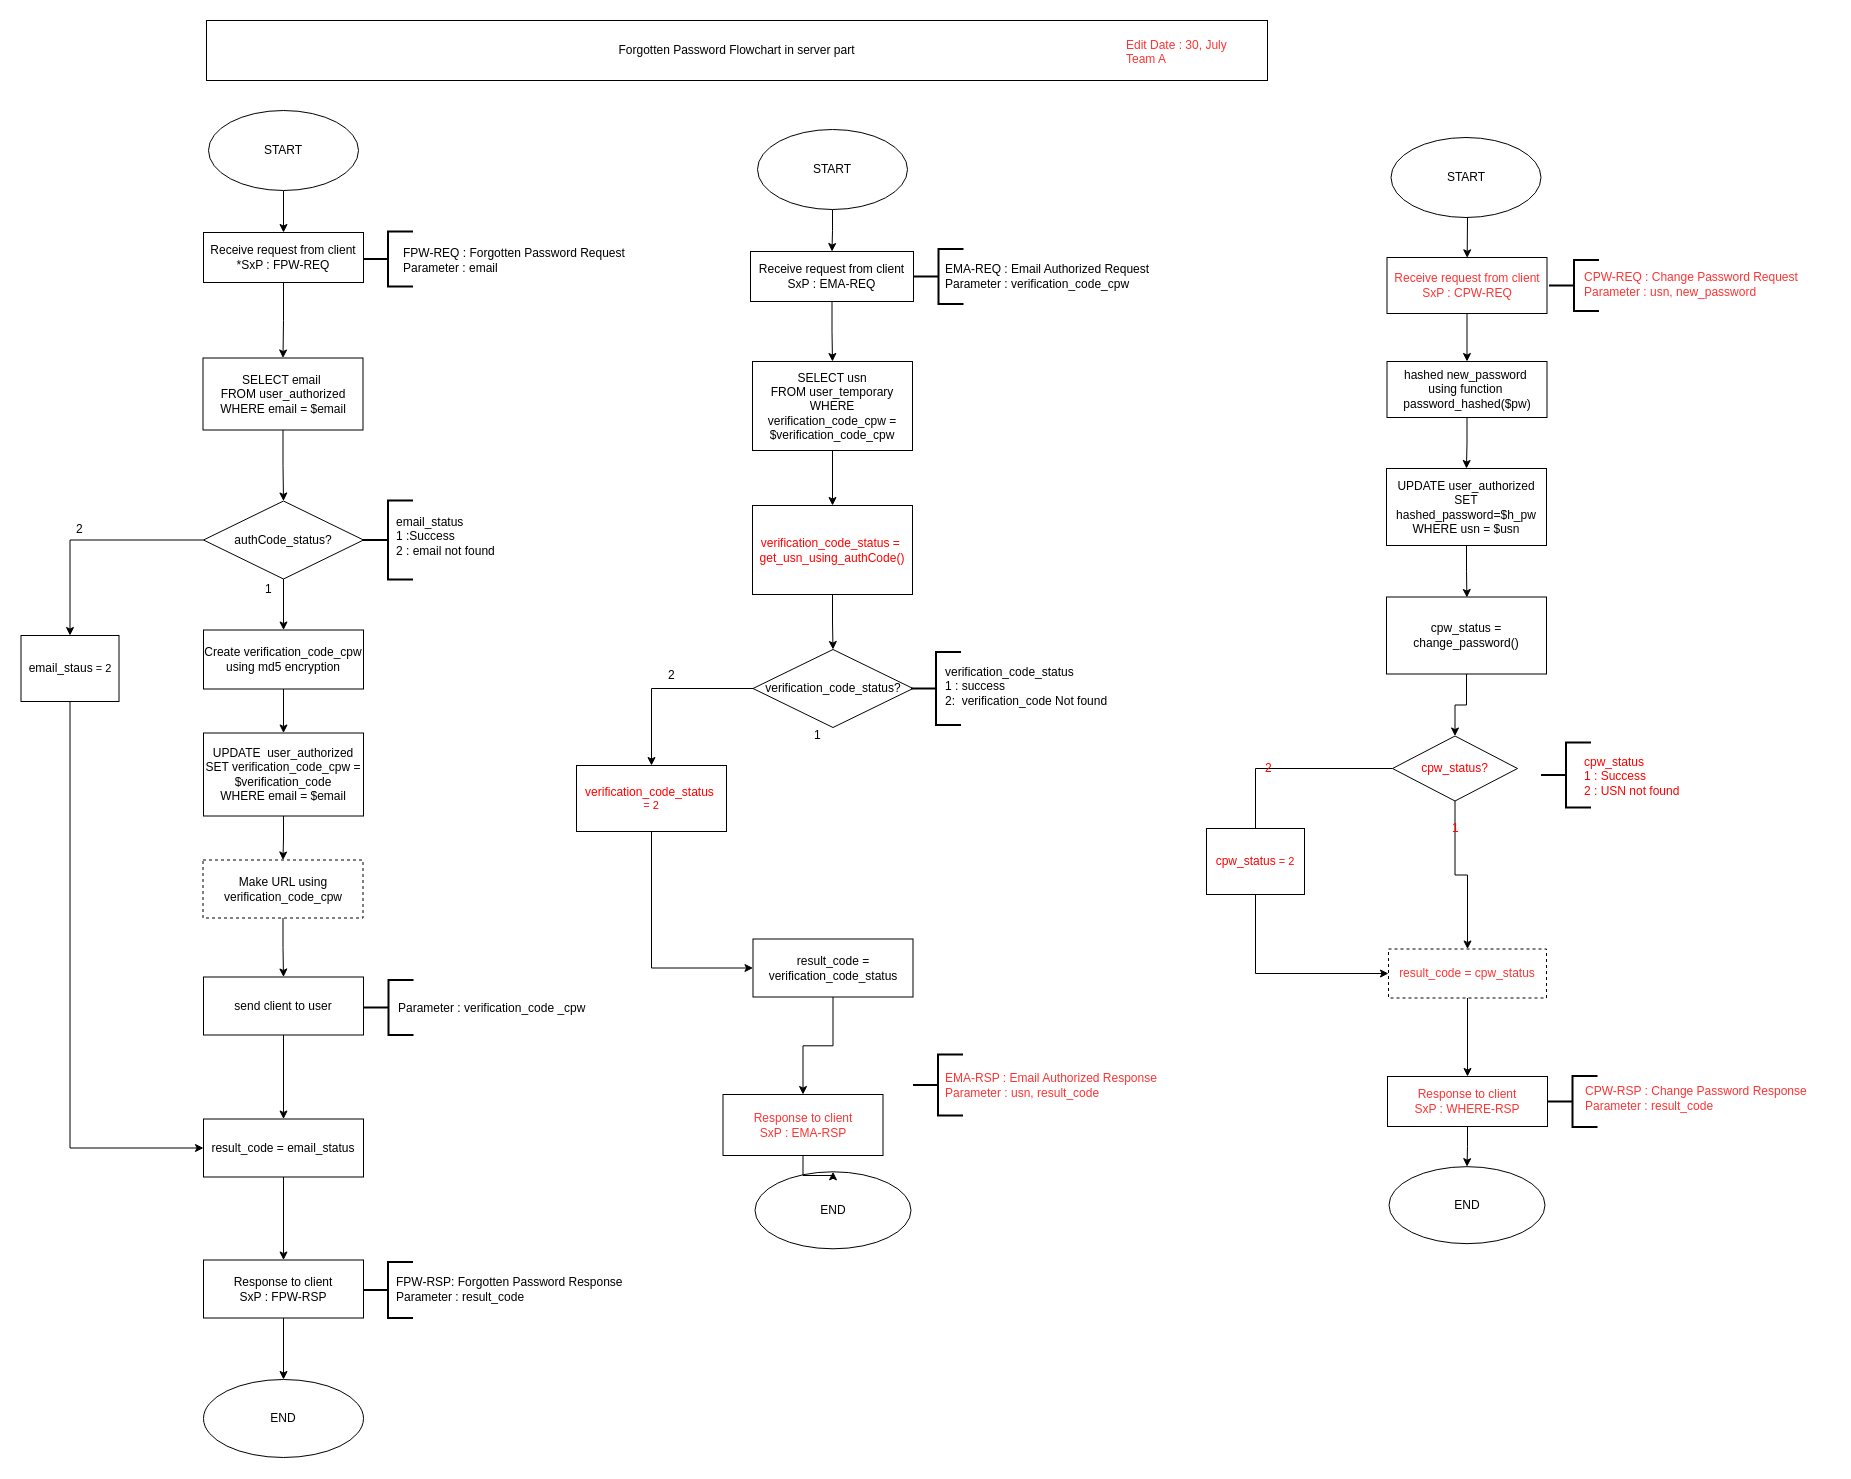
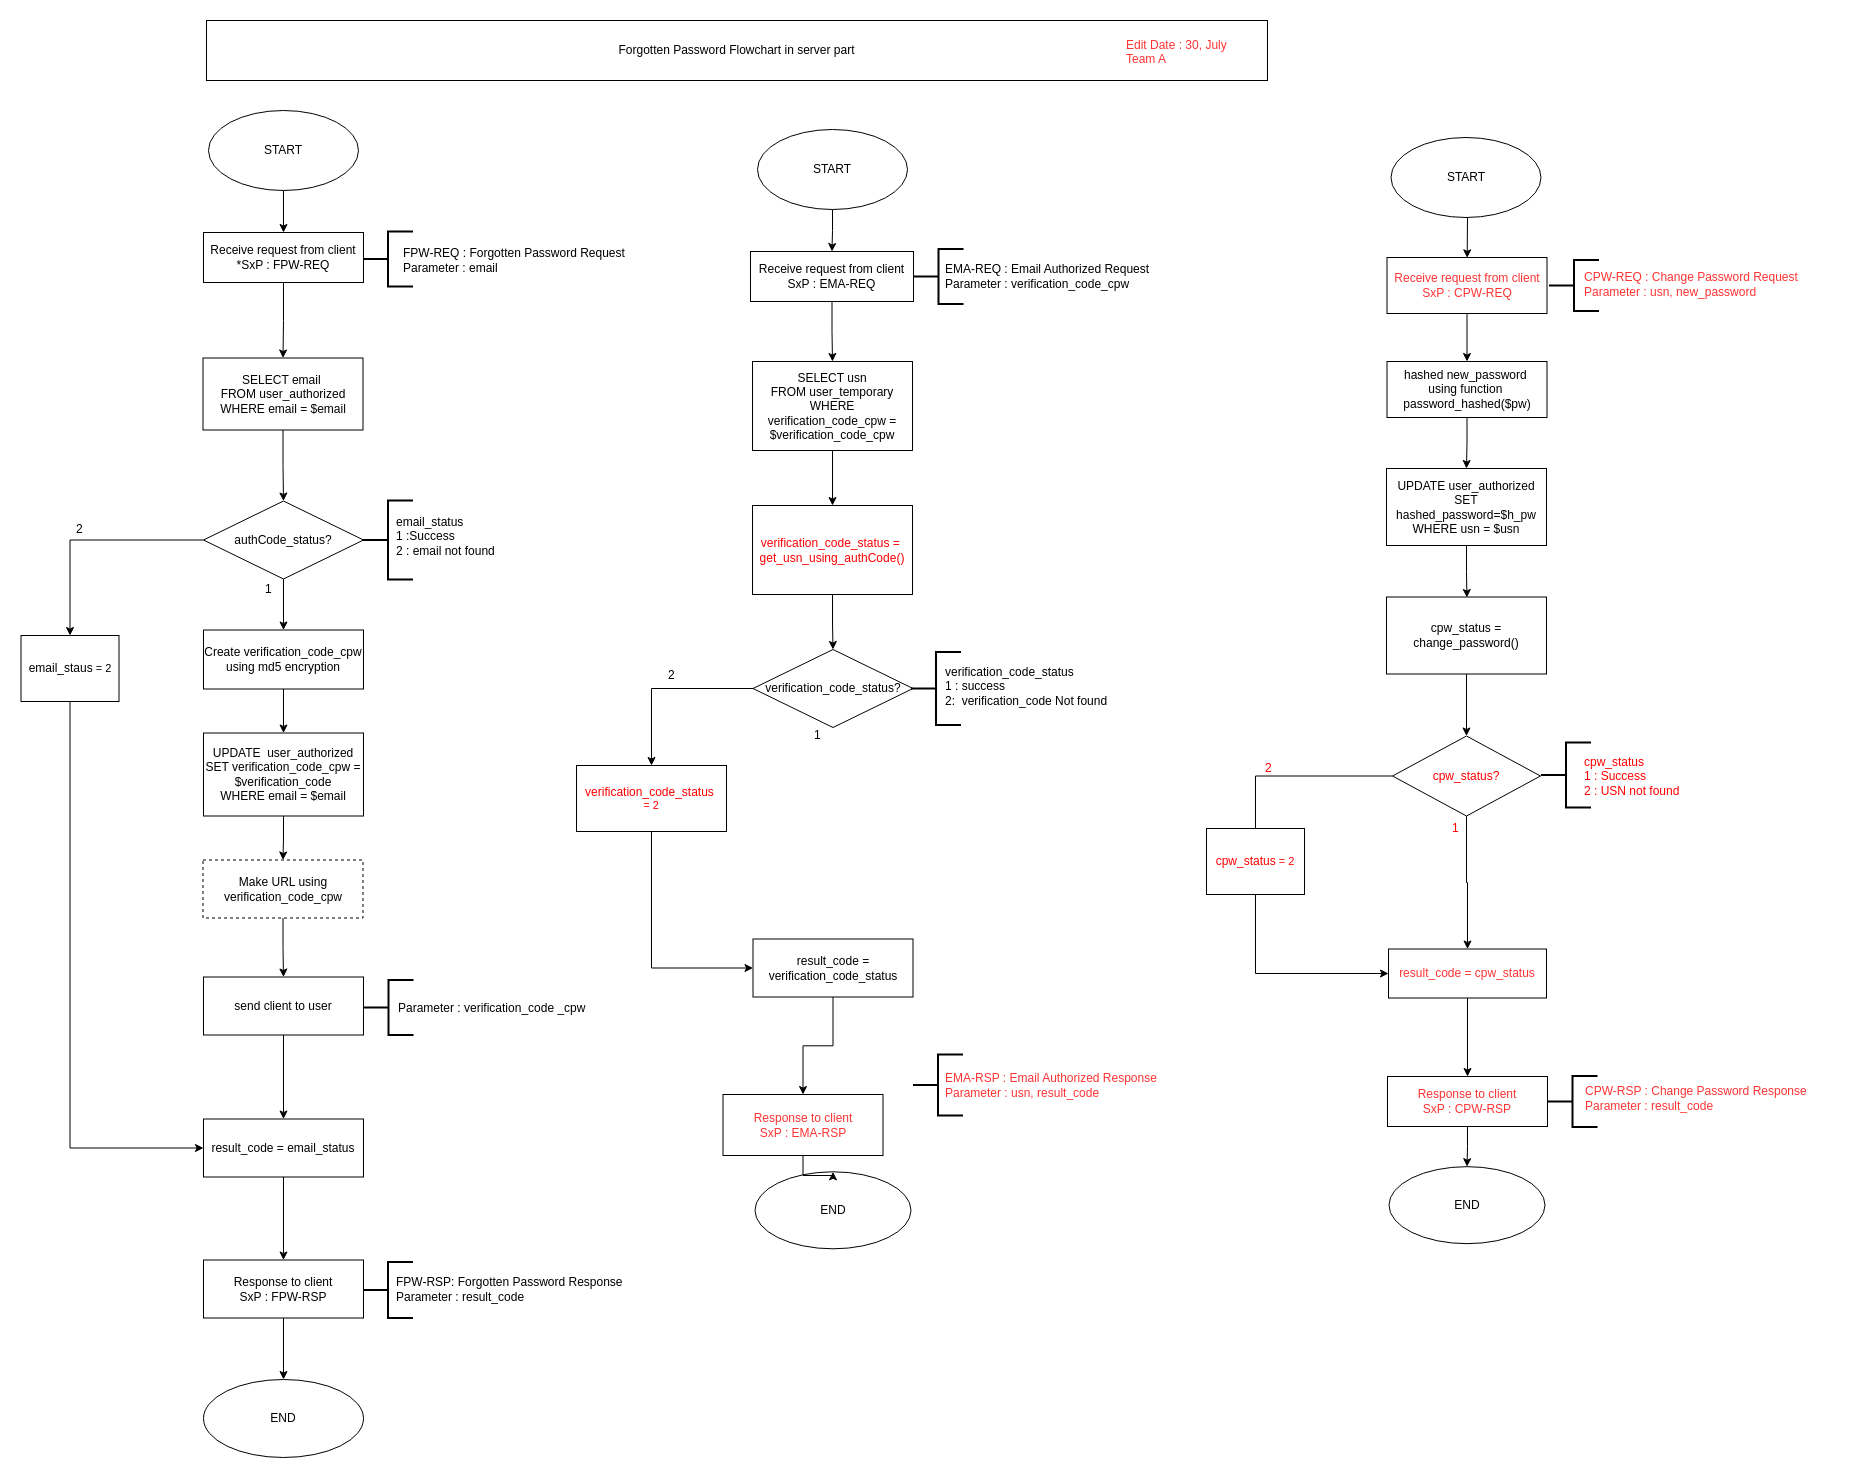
node "cpw_status?": size 125x65 -> 148x80
node "result_code = cpw_status": style dashed -> solid
node "Response to clientSxP : WHERE-RSP": label "Response to clientSxP : WHERE-RSP" -> "Response to clientSxP : CPW-RSP"
